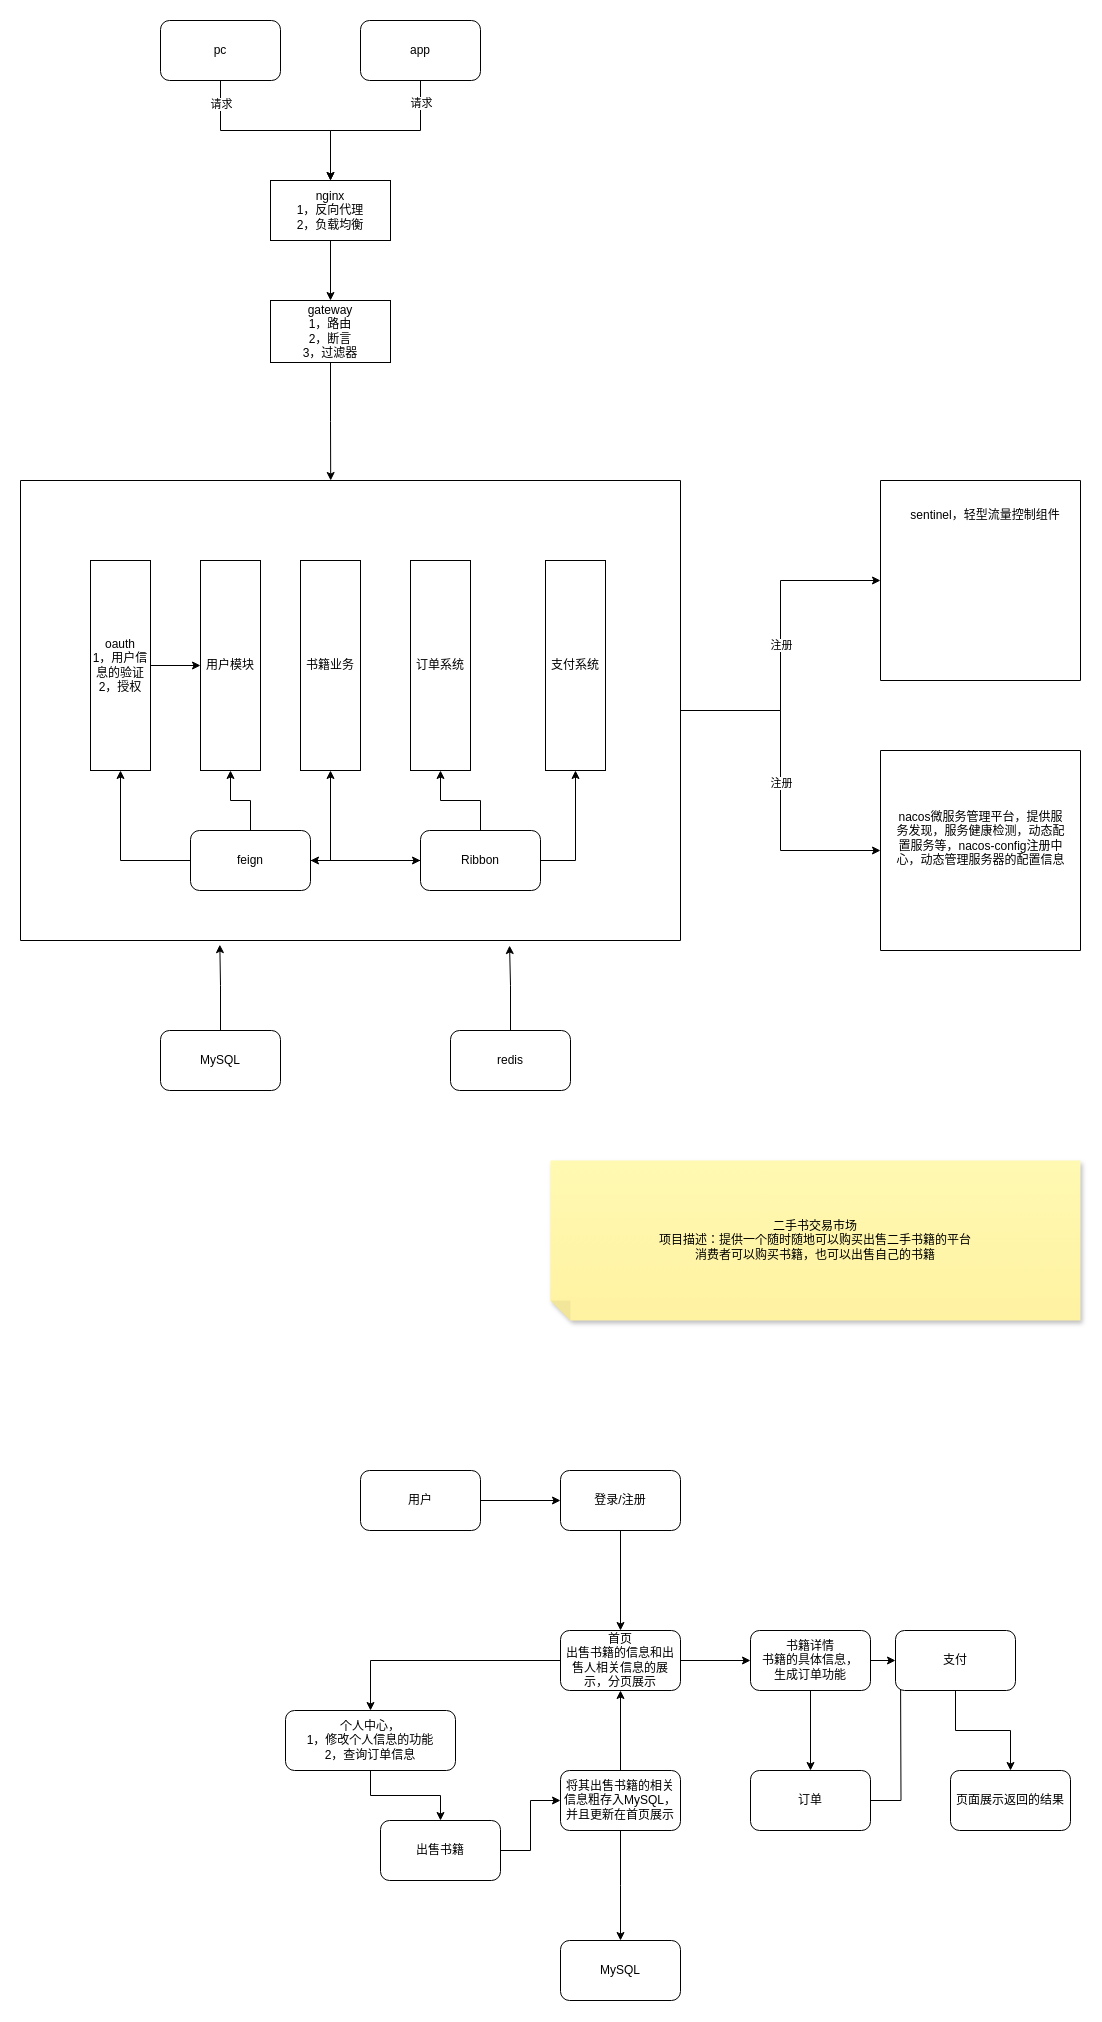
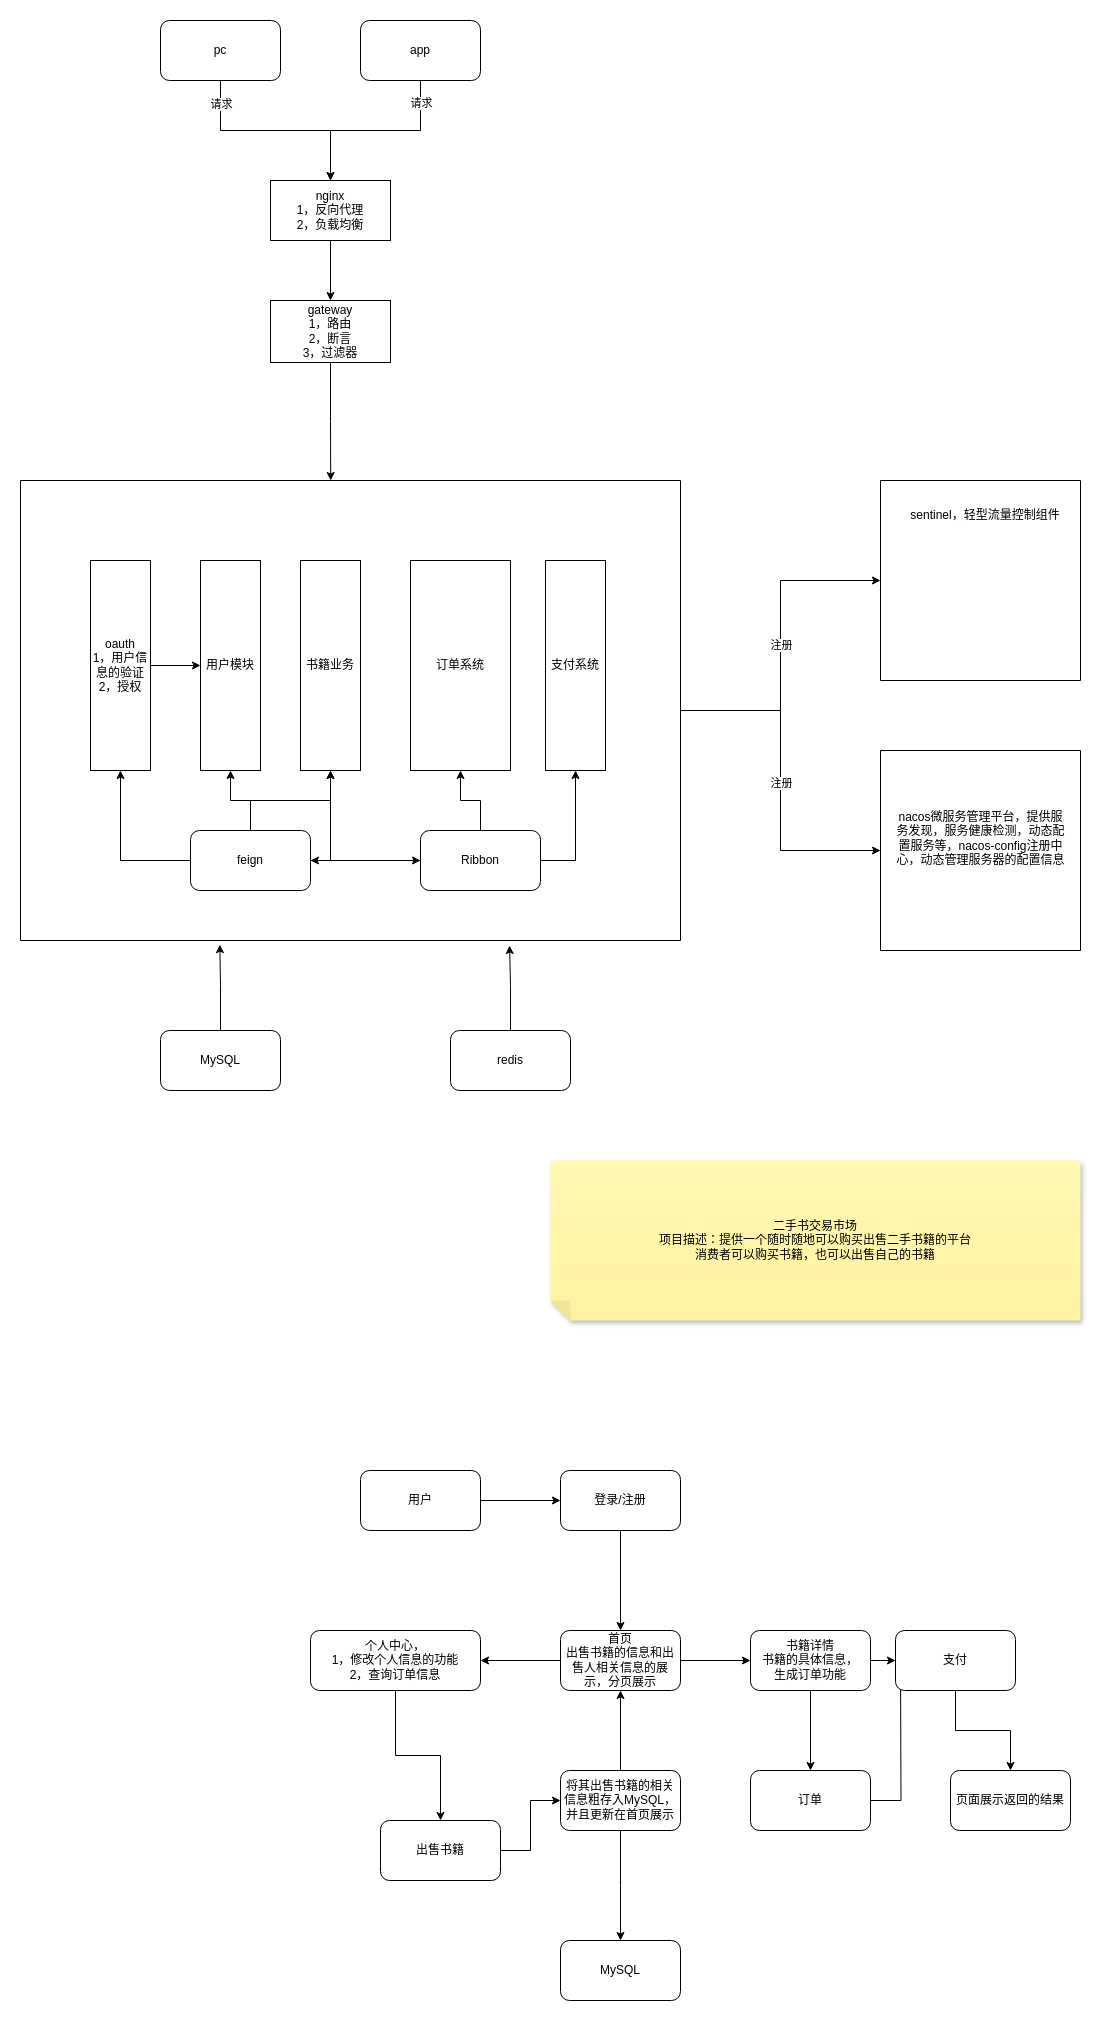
node "订单系统": size 60x210 -> 100x210
edge "feign" -> "书籍业务": added
node "个人中心， 1，修改个人信息的功能 2，查询订单信息": moved (371, 1741) -> (396, 1661)
